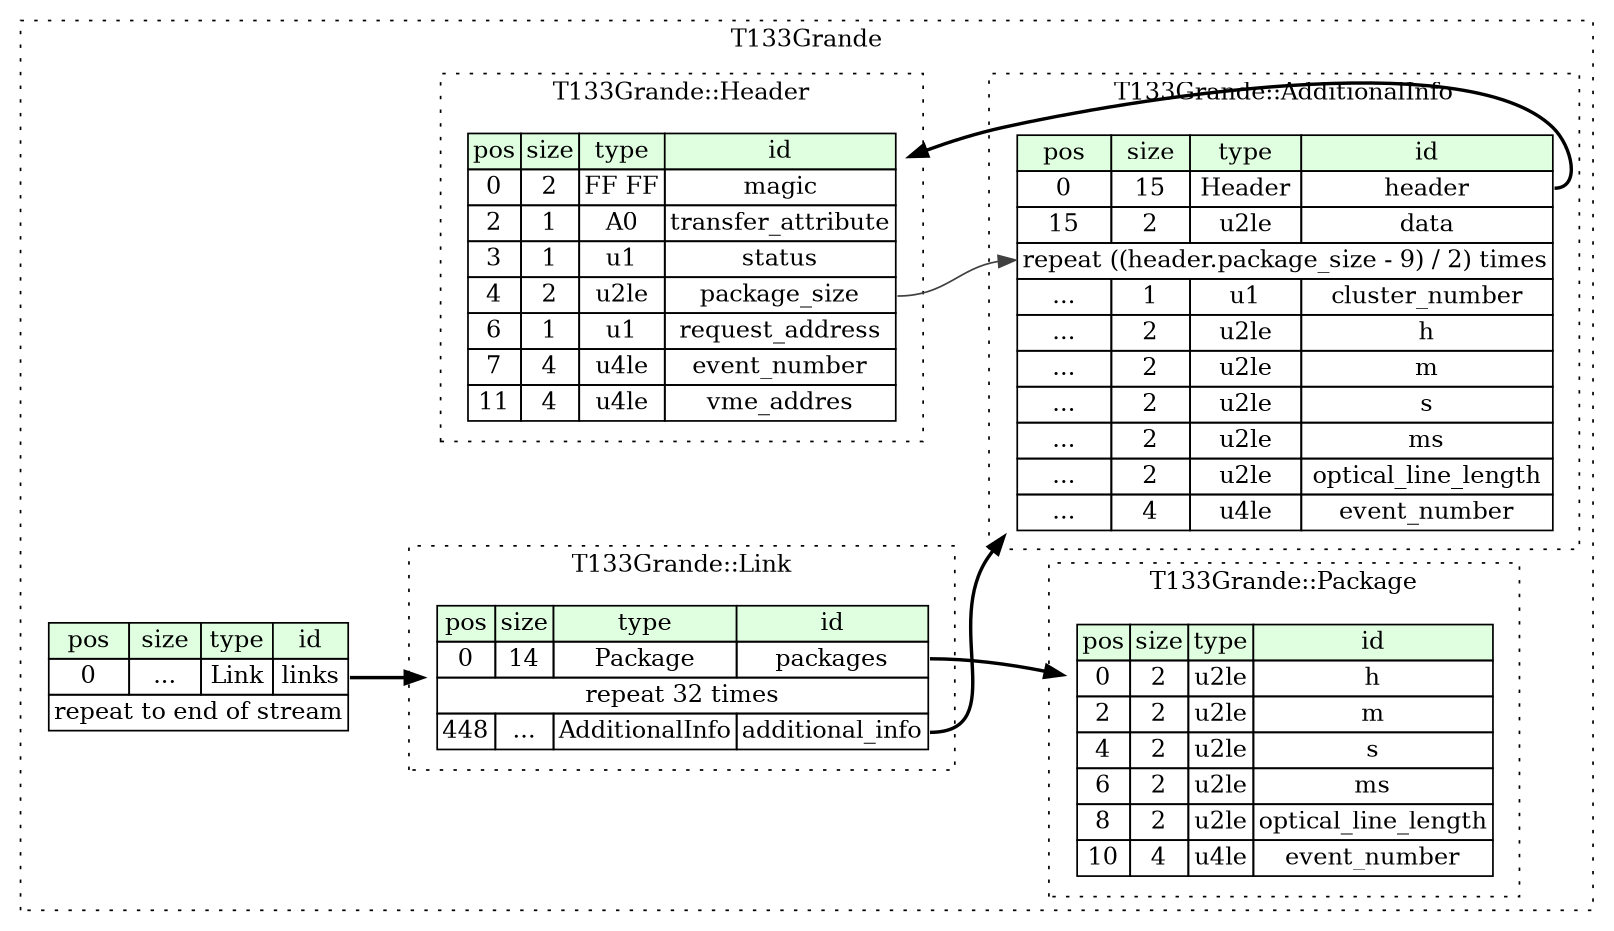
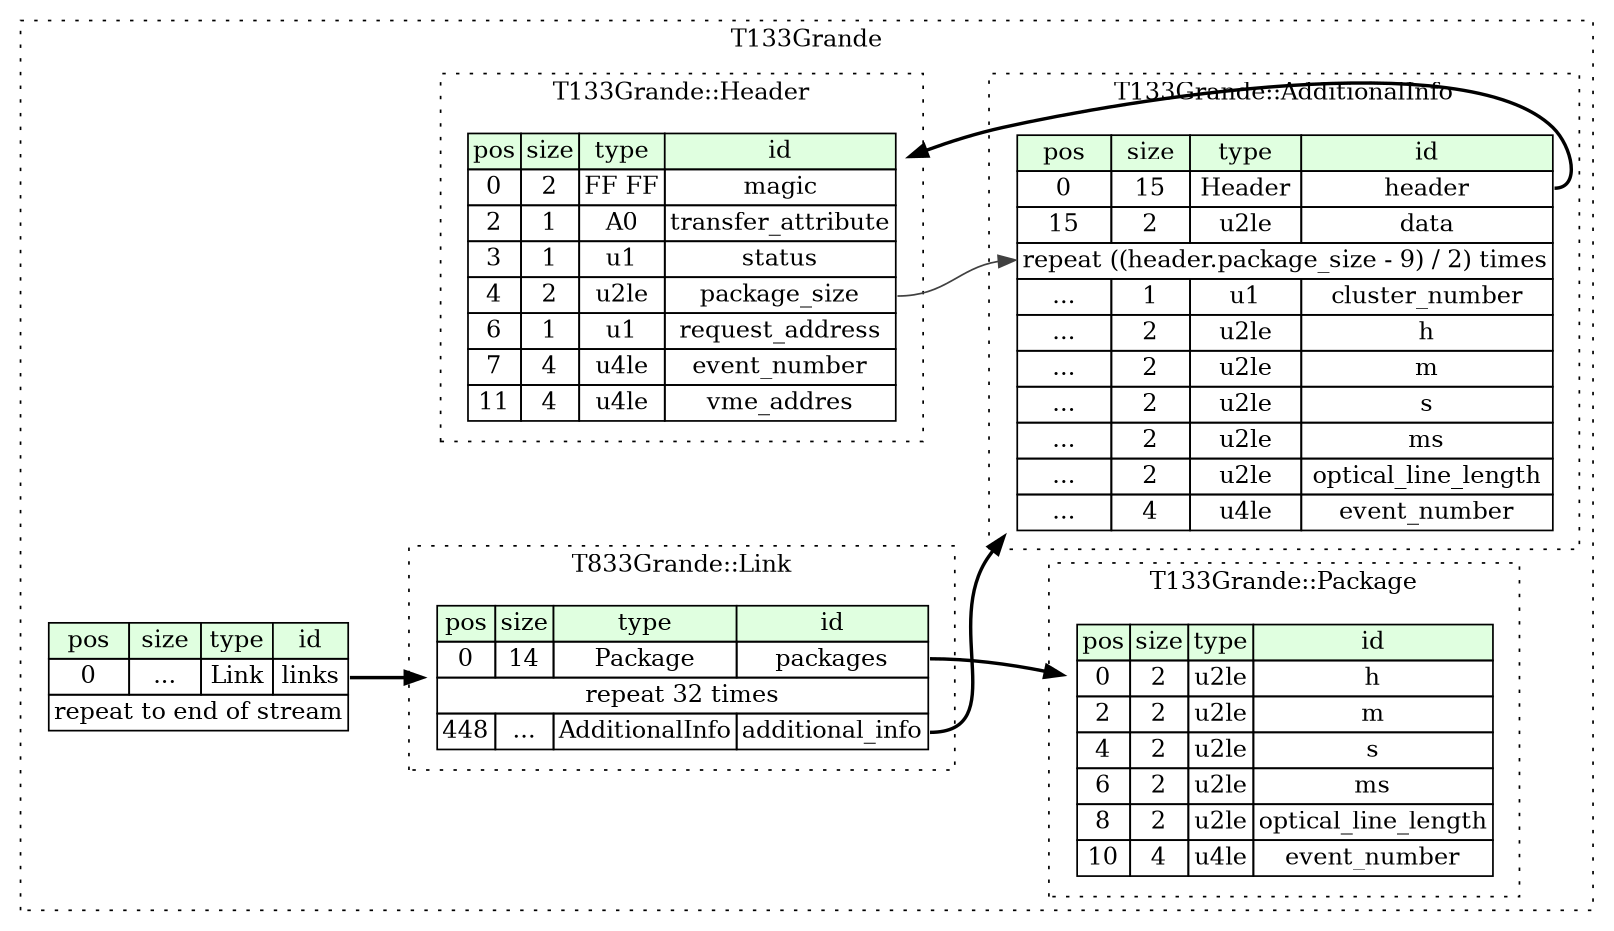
cluster "T133Grande::Link": label "T133Grande::Link" -> "T833Grande::Link"
